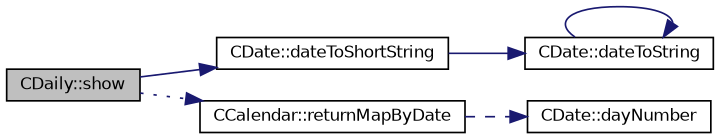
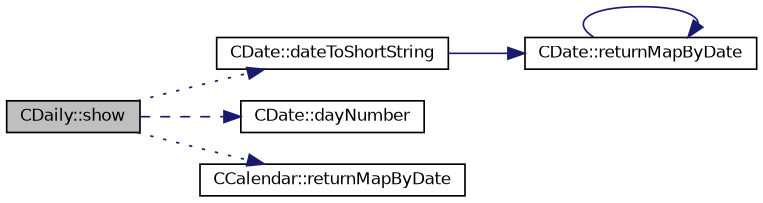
node "CDate::dateToString": label "CDate::dateToString" -> "CDate::returnMapByDate"
edge "CDaily::show" -> "CDate::dateToShortString": style solid -> dotted
edge "CCalendar::returnMapByDate" -> "CDate::dayNumber": now "CDaily::show" -> "CDate::dayNumber"
